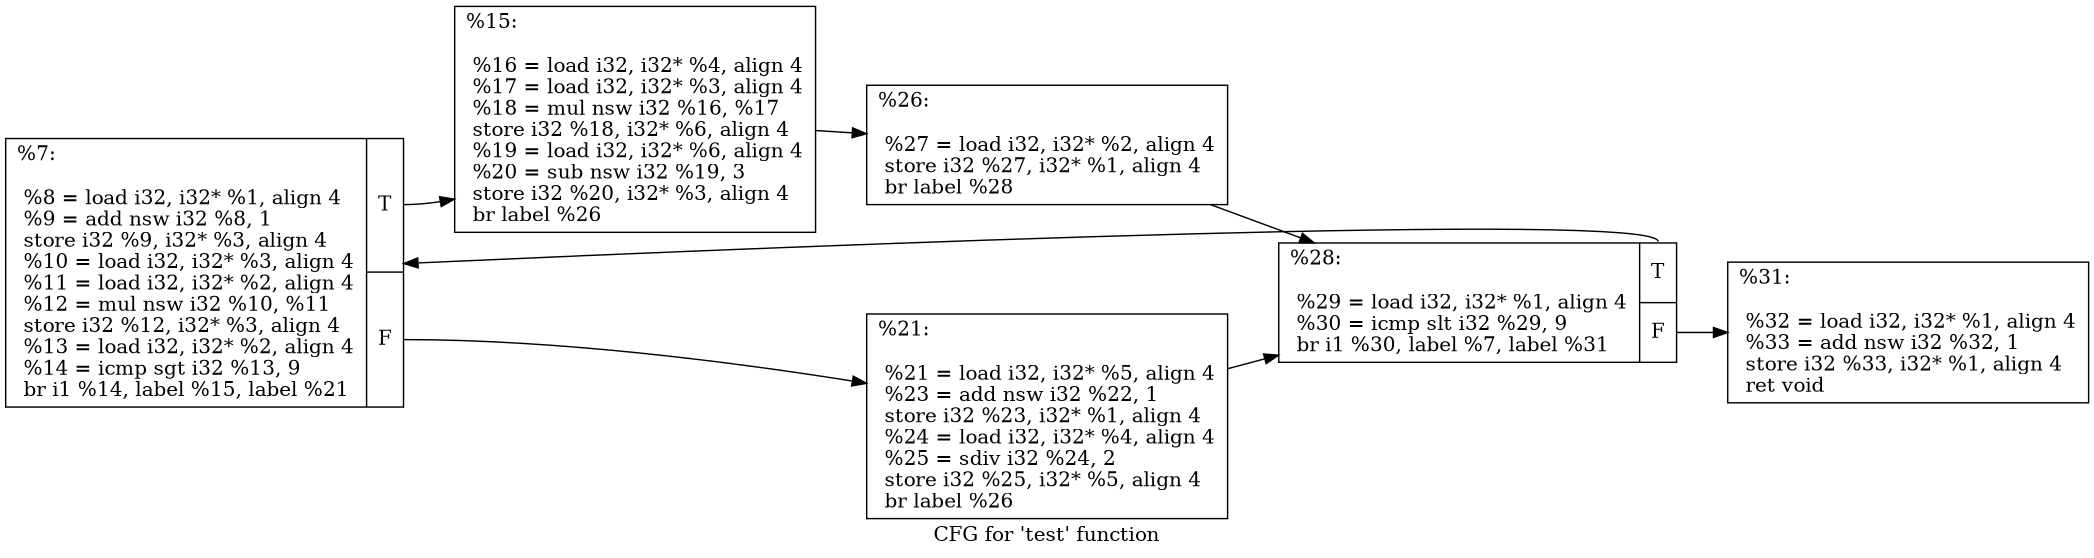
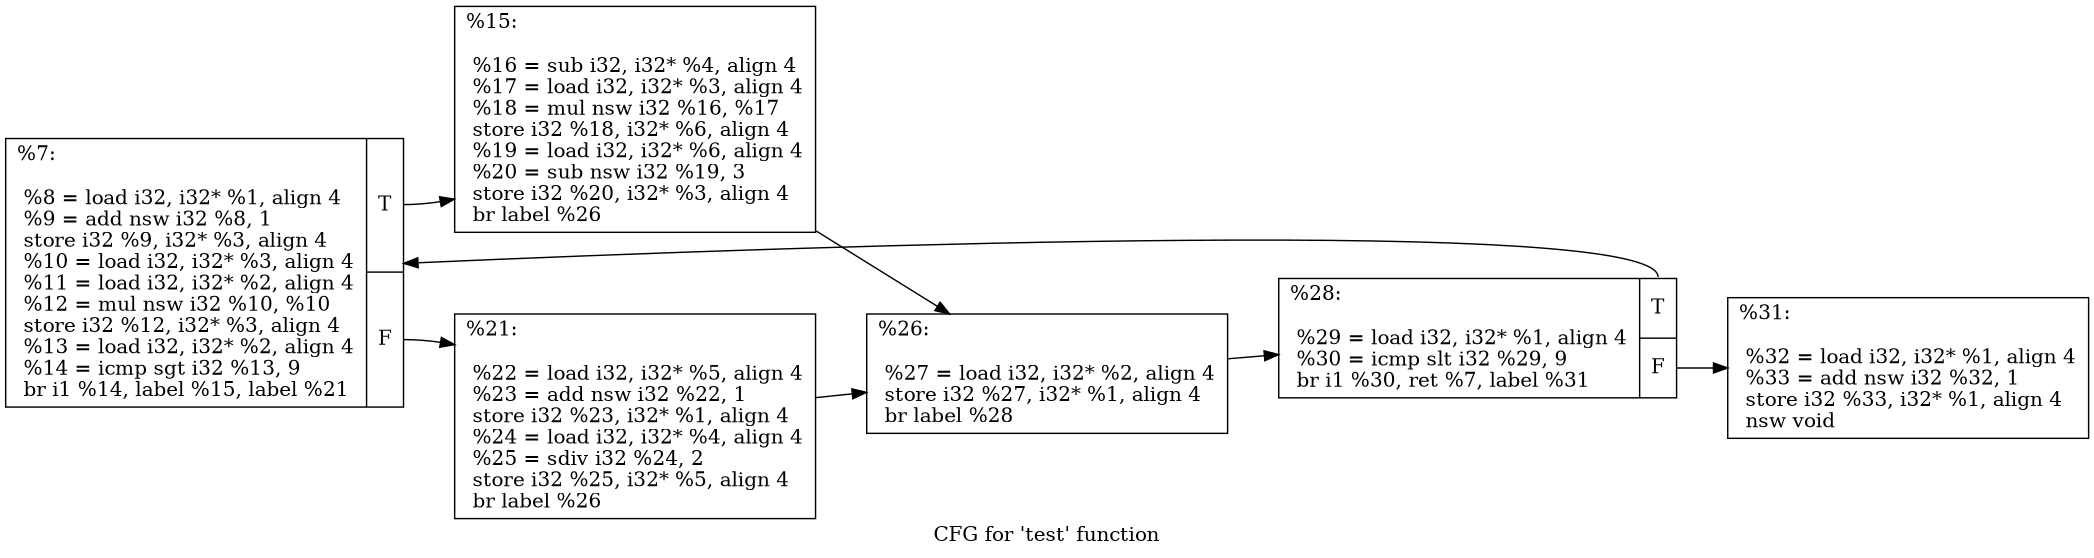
node "%15:": text "%16 = load i32, i32* %4, align 4" -> "%16 = sub i32, i32* %4, align 4"
node "%7:": text "%12 = mul nsw i32 %10, %11" -> "%12 = mul nsw i32 %10, %10"
node "%28:": text "br i1 %30, label %7, label %31" -> "br i1 %30, ret %7, label %31"
edge "%21:" -> "%28:": now "%21:" -> "%26:"
node "%21:": text "%21 = load i32, i32* %5, align 4" -> "%22 = load i32, i32* %5, align 4"
node "%31:": text "ret void" -> "nsw void"
